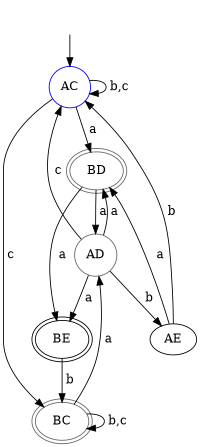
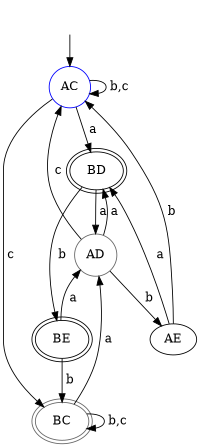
node "BD": color gray40 -> black
edge "BD" -> "BE": label " a" -> " b"
edge "AD" -> "BE": reversed
